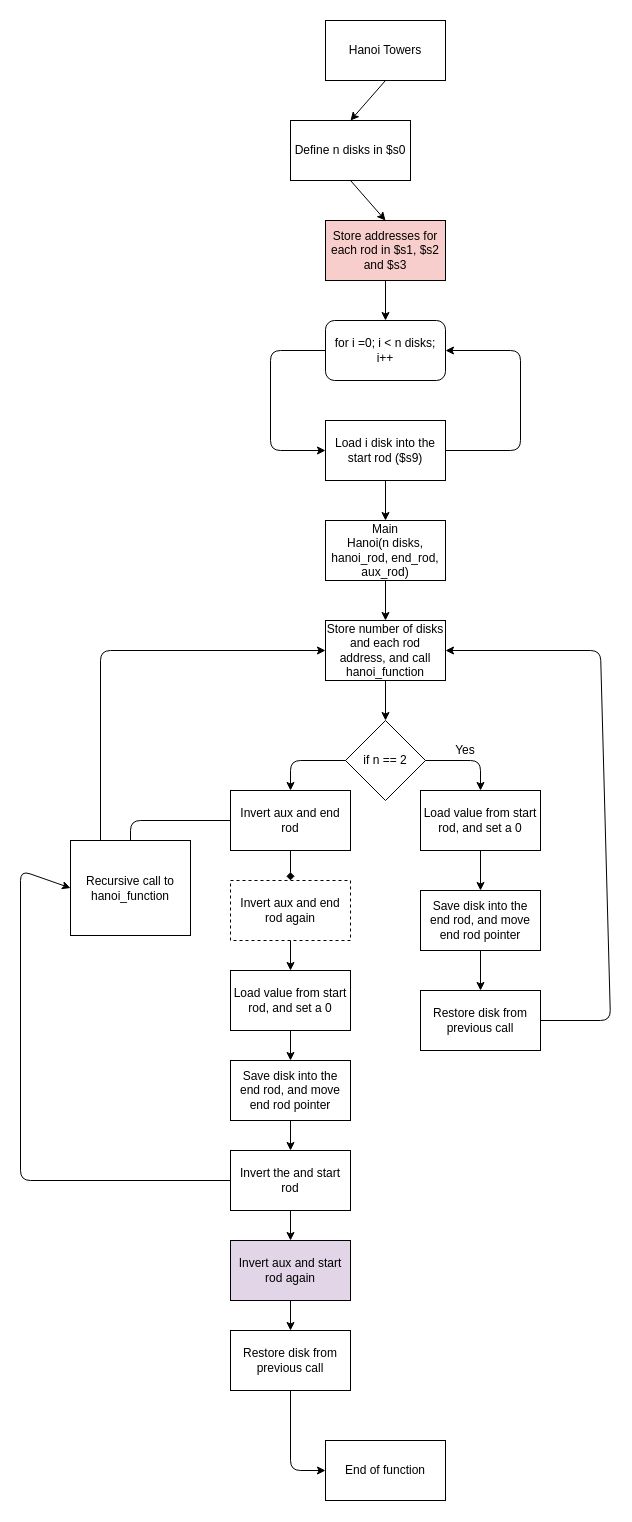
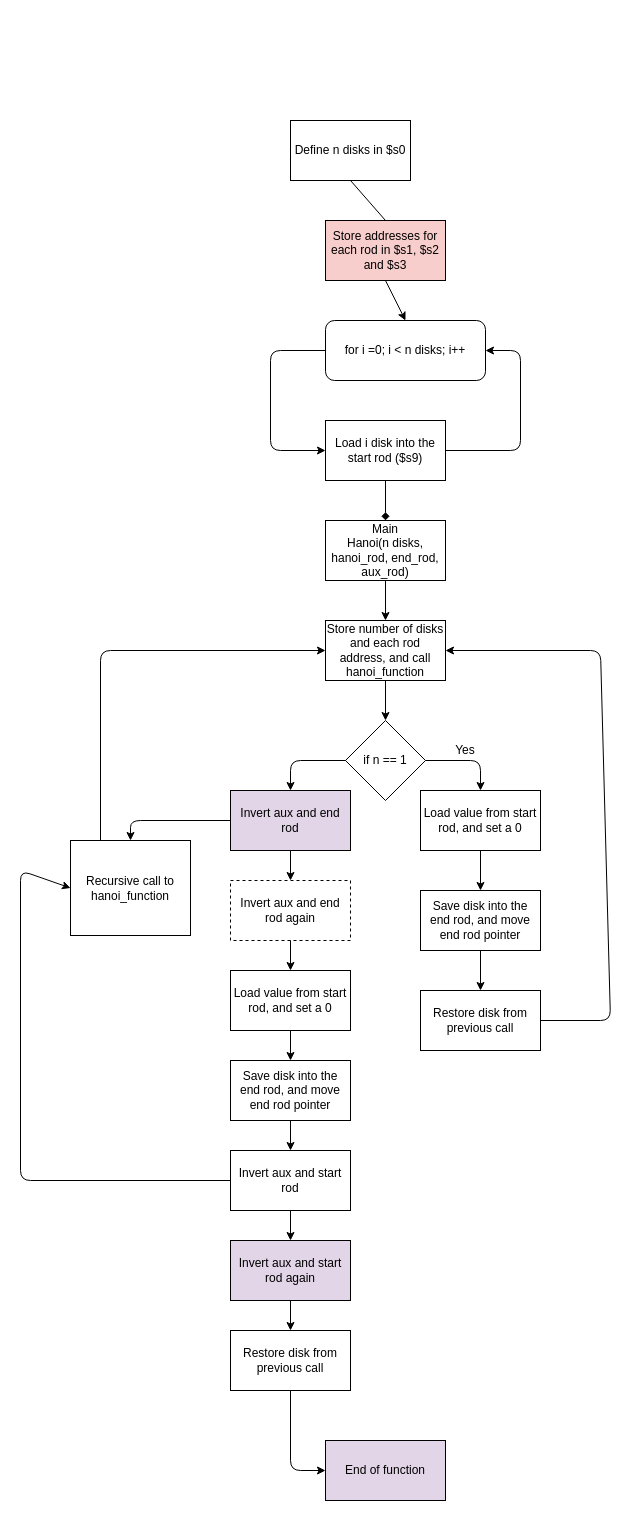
node "Hanoi Towers": removed
edge "Hanoi Towers" -> "Define n disks in $s0": removed
edge "Define n disks in $s0" -> "Store addresses for each rod in $s1, $s2 and $s3": arrowhead classic -> none
node "for i =0; i < n disks; i++": size 120x60 -> 160x60
edge "Load i disk into the start rod ($s9)" -> "Main Hanoi(n disks, hanoi_rod, end_rod, aux_rod)": arrowhead classic -> diamond
node "if n == 2": label "if n == 2" -> "if n == 1"
node "Invert aux and end rod": fillcolor #ffffff -> #e1d5e7
edge "Invert aux and end rod" -- "Recursive call to hanoi_function": arrowhead none -> classic
edge "Invert aux and end rod" -> "Invert aux and end rod again": arrowhead diamond -> classic
node "Invert the and start rod": label "Invert the and start rod" -> "Invert aux and start rod"
node "End of function": fillcolor #ffffff -> #e1d5e7
